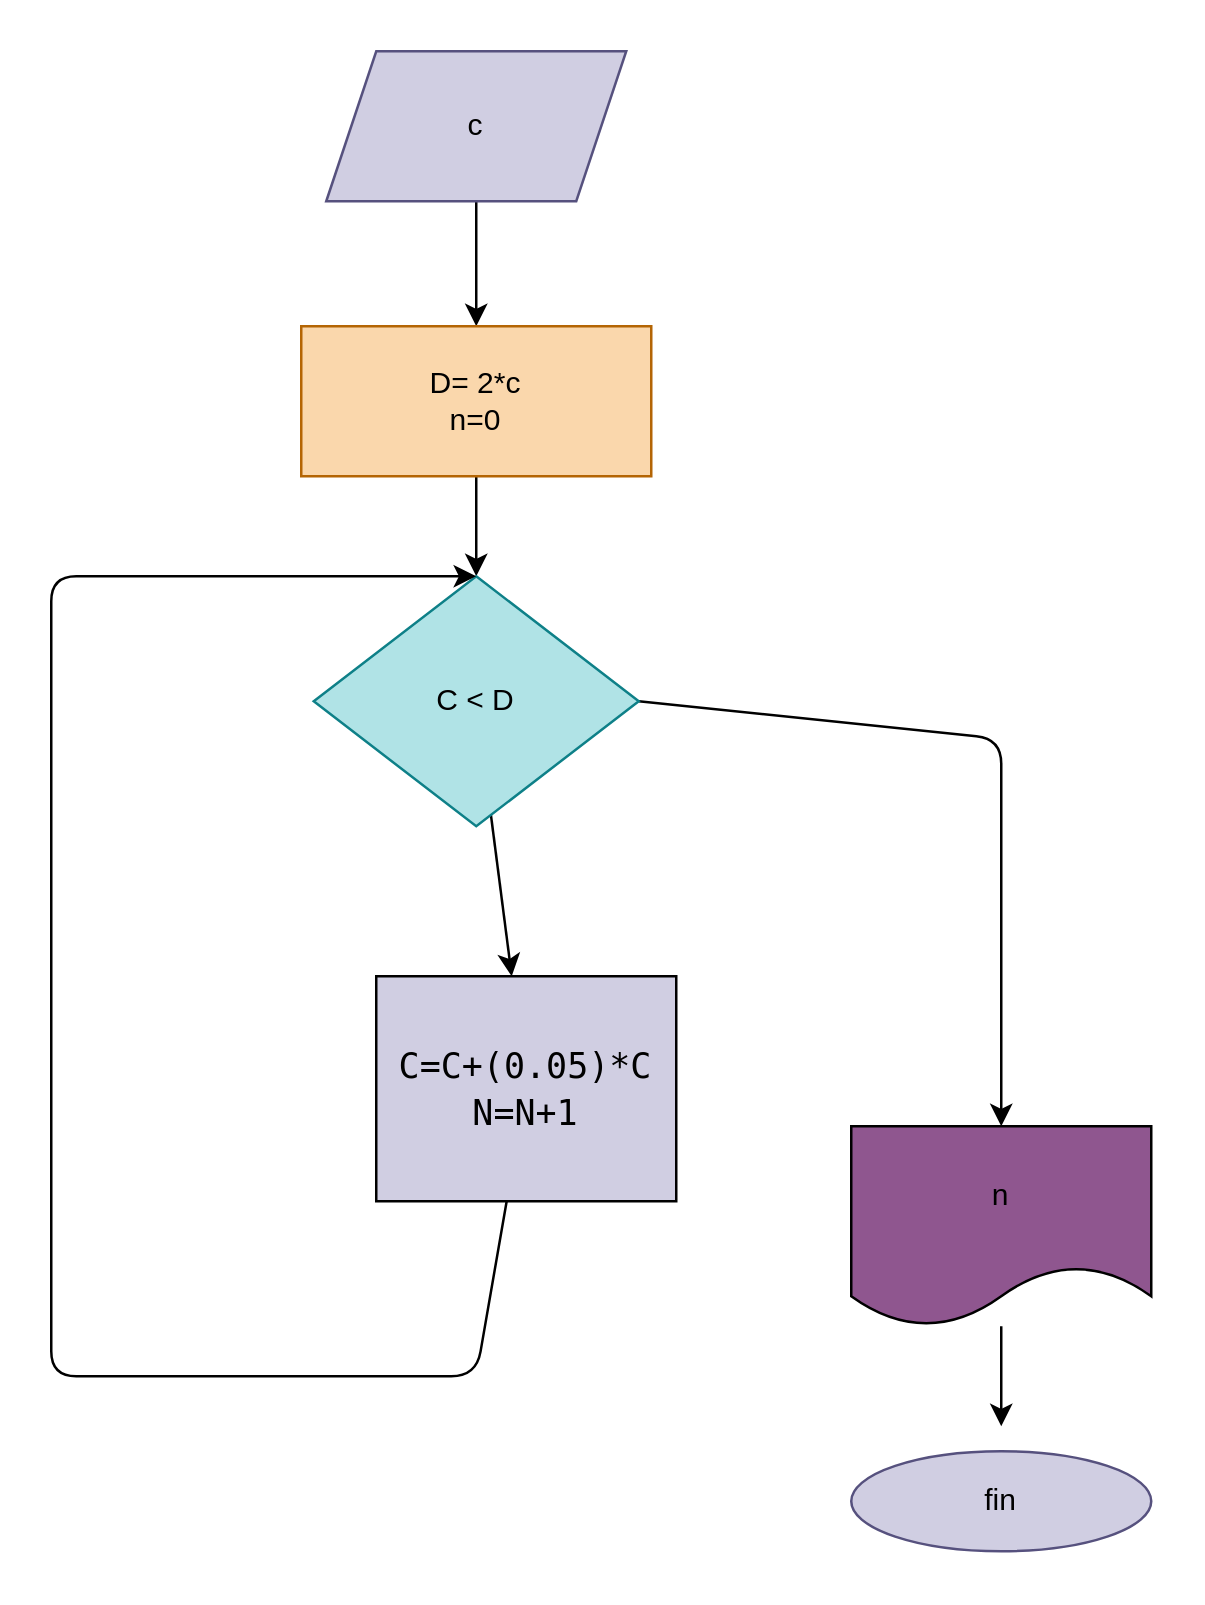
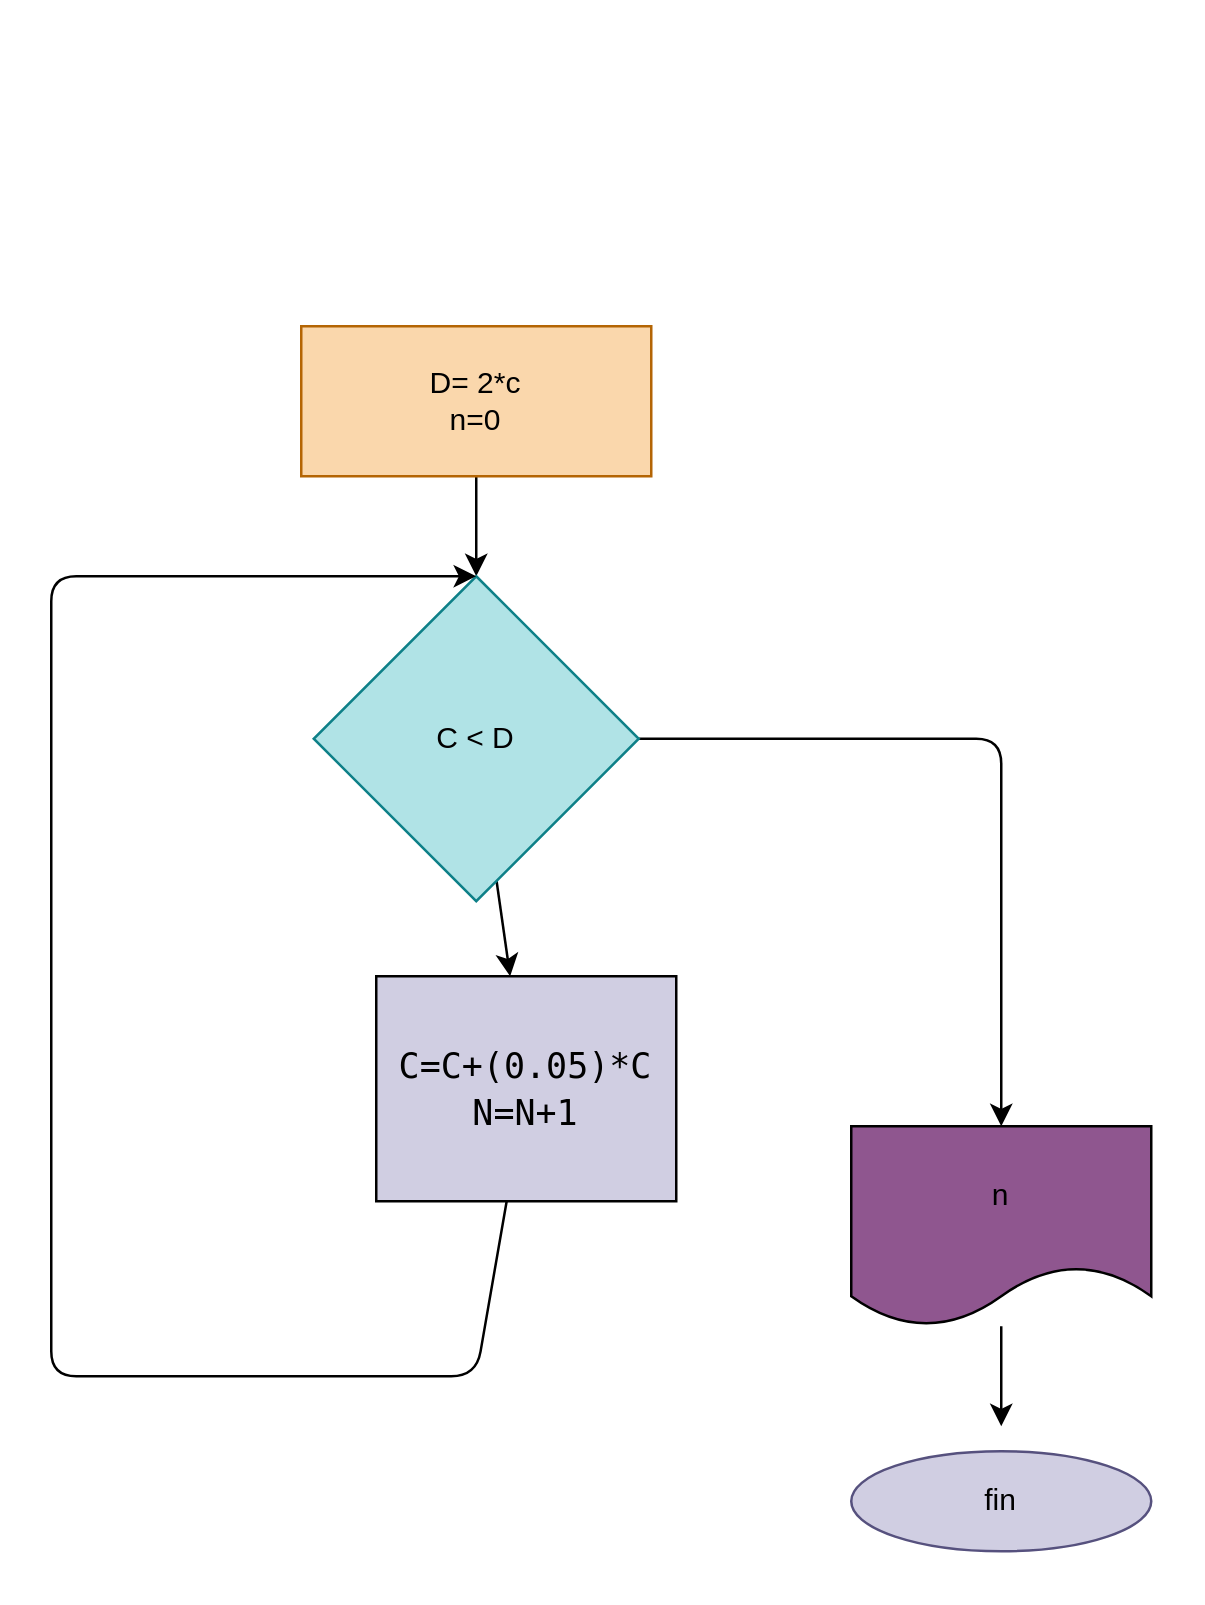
node "c": removed
edge "c" -> "D= 2*c n=0": removed
node "C < D": size 325x250 -> 325x325
